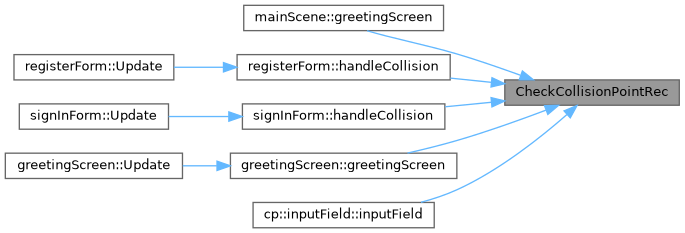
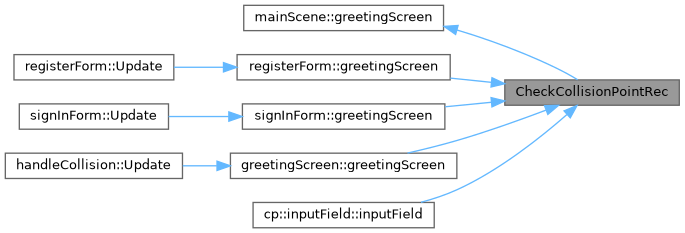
edge "mainScene::greetingScreen" -> "CheckCollisionPointRec": reversed
node "registerForm::handleCollision": label "registerForm::handleCollision" -> "registerForm::greetingScreen"
node "signInForm::handleCollision": label "signInForm::handleCollision" -> "signInForm::greetingScreen"
node "greetingScreen::Update": label "greetingScreen::Update" -> "handleCollision::Update"
